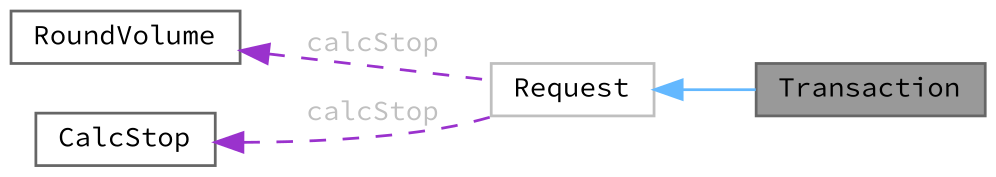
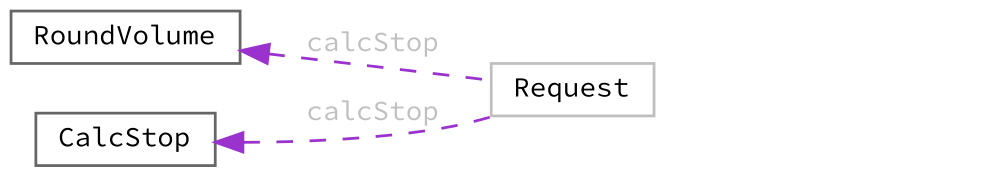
node "Transaction": removed
